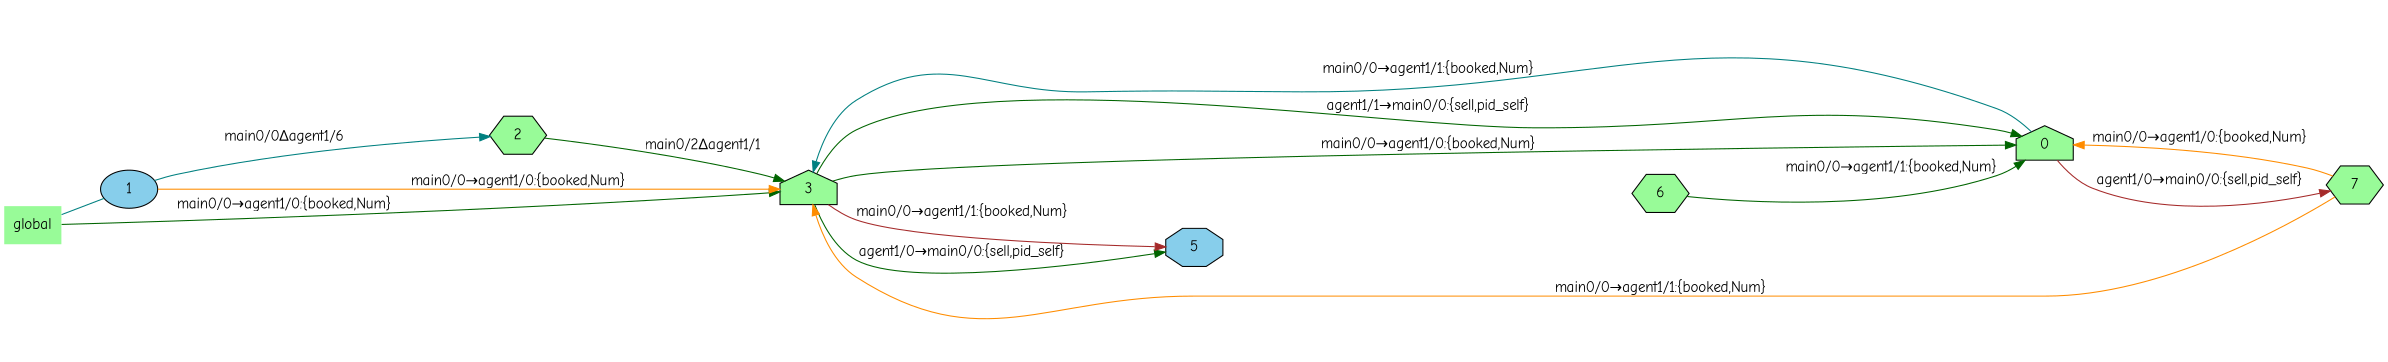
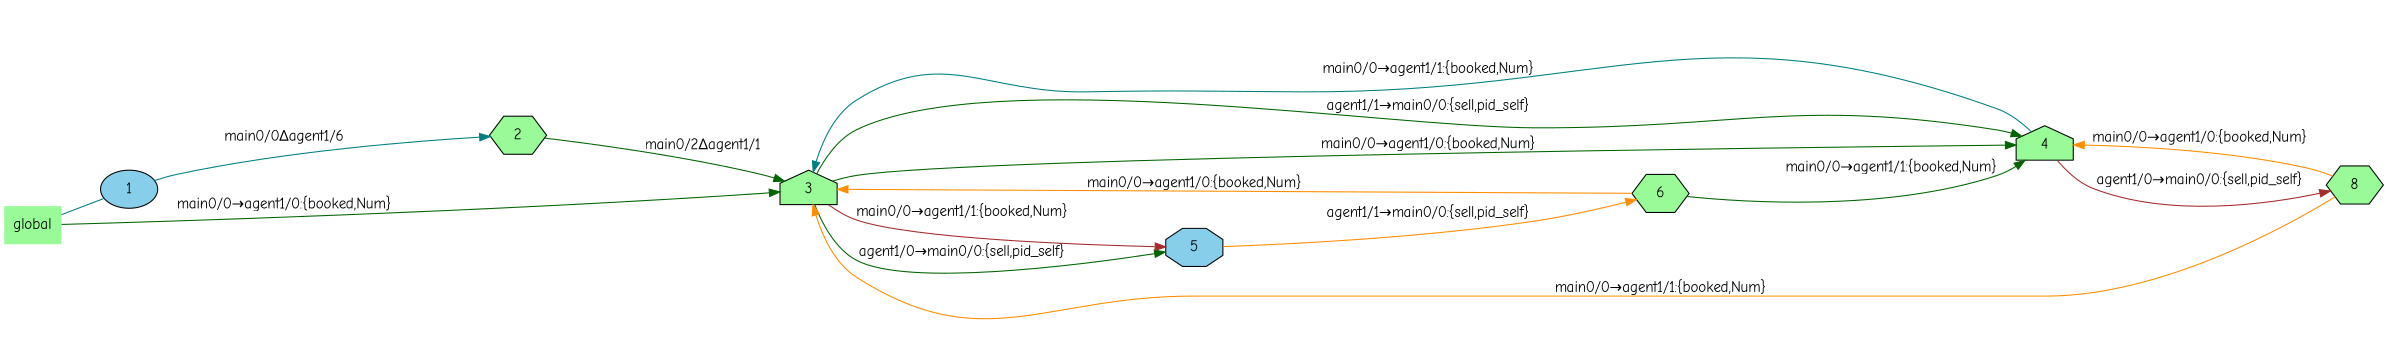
node "0": label "0" -> "4"
node "7": label "7" -> "8"
edge "1" -> "3": now "6" -> "3"
edge "5" -> "6": added, label "agent1/1→main0/0:{sell,pid_self}"
